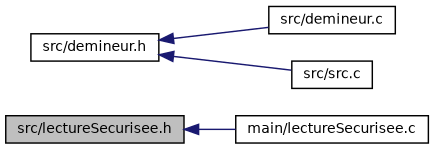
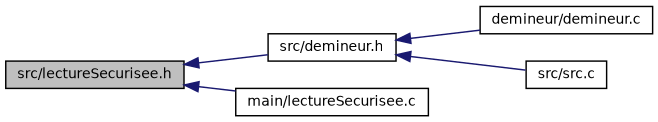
node "src/demineur.c": label "src/demineur.c" -> "demineur/demineur.c"
edge "src/demineur.h" -> "src/lectureSecurisee.h": added
